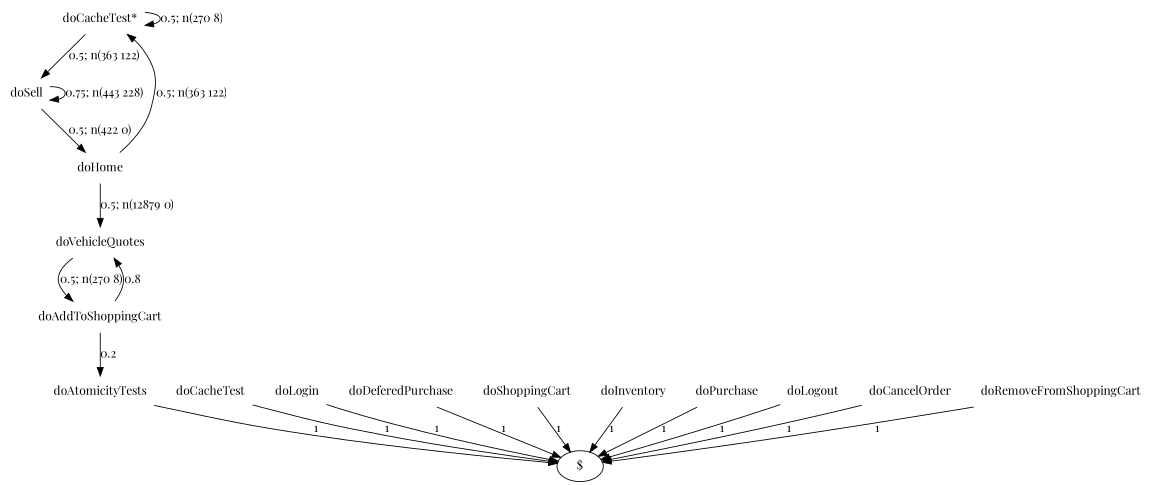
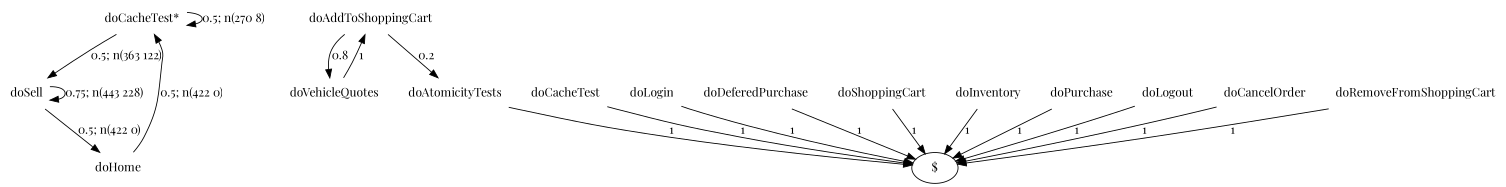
edge "doHome" -> "doCacheTest*": label "0.5; n(363 122)" -> "0.5; n(422 0)"
edge "doHome" -> "doVehicleQuotes": removed, label "0.5; n(12879 0)"
edge "doVehicleQuotes" -> "doAddToShoppingCart": label "0.5; n(270 8)" -> "1"
